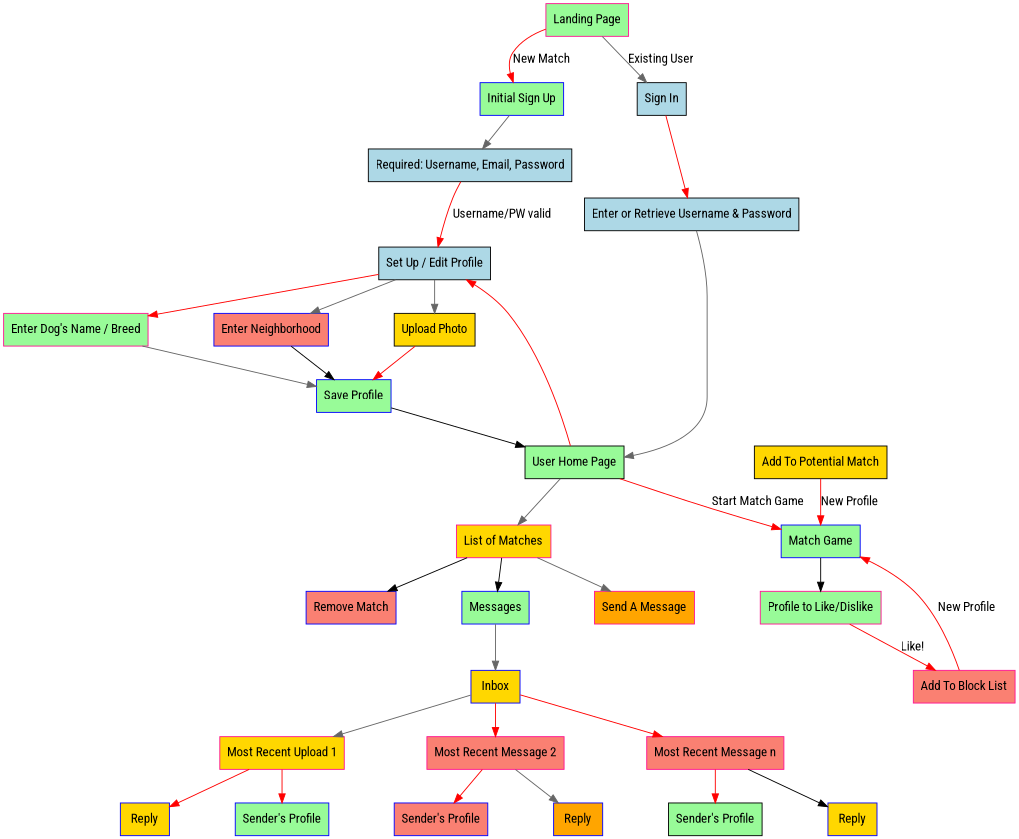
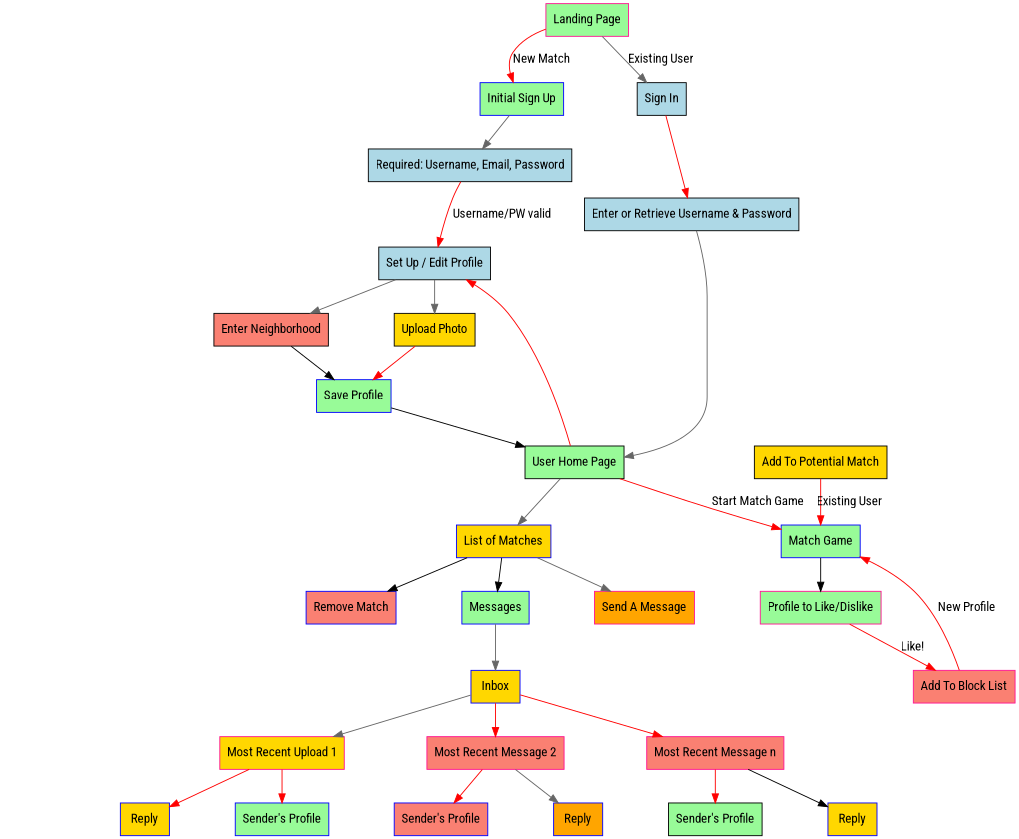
node "Enter Dog's Name / Breed": removed
node "Enter Neighborhood": color blue -> black
edge "Add To Potential Match" -> "Match Game": label "New Profile" -> "Existing User"
node "List of Matches": color deeppink -> blue
